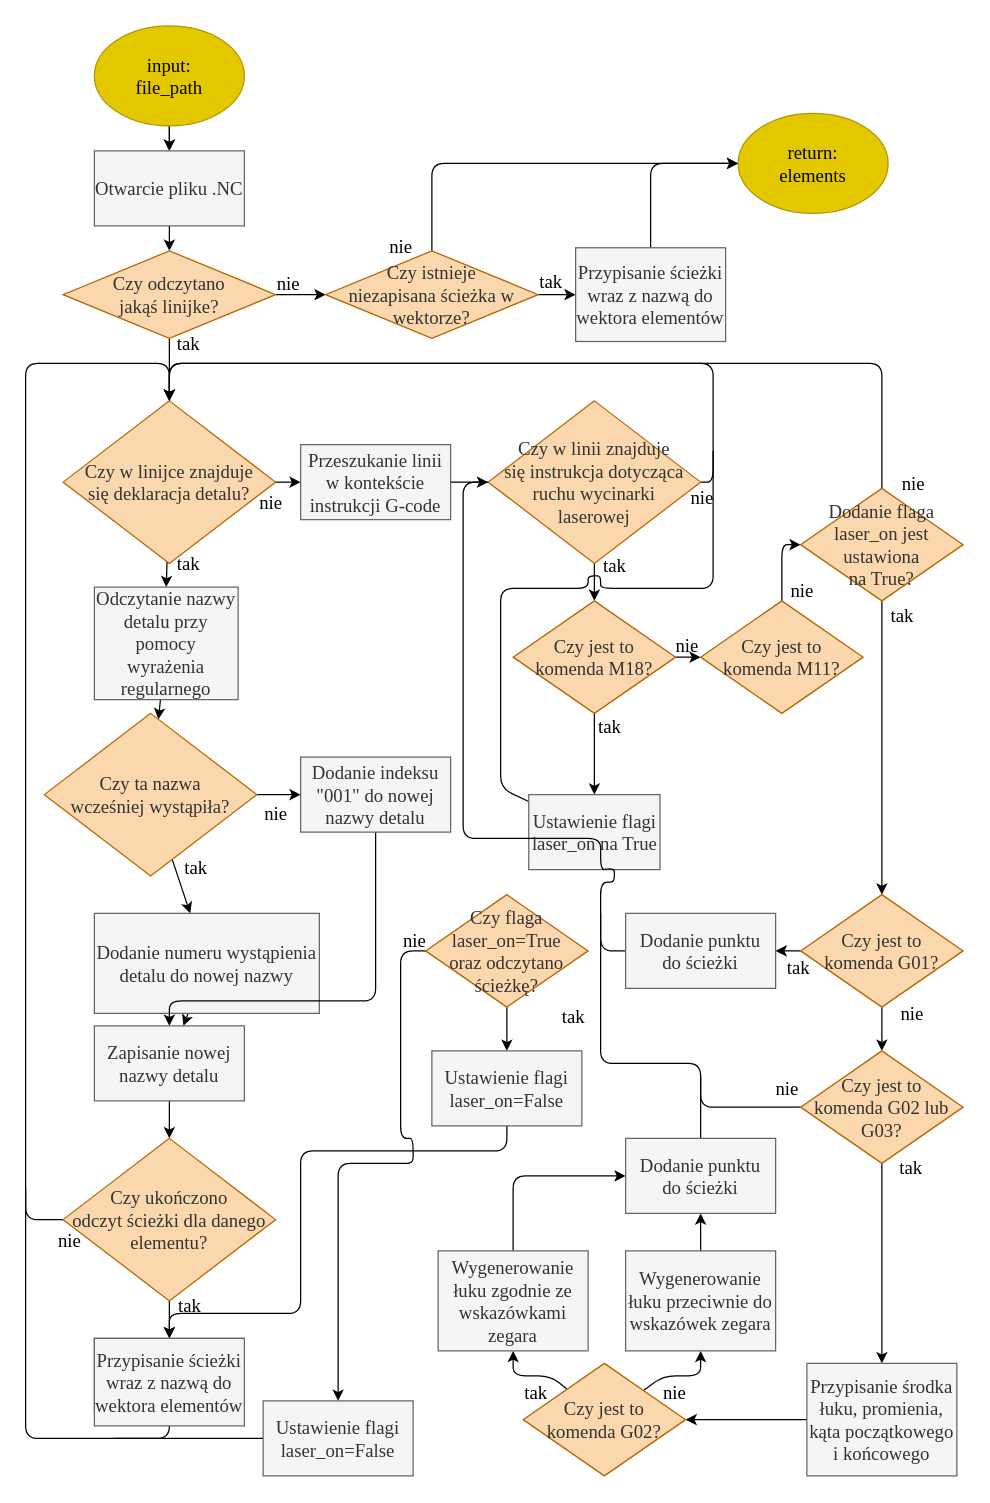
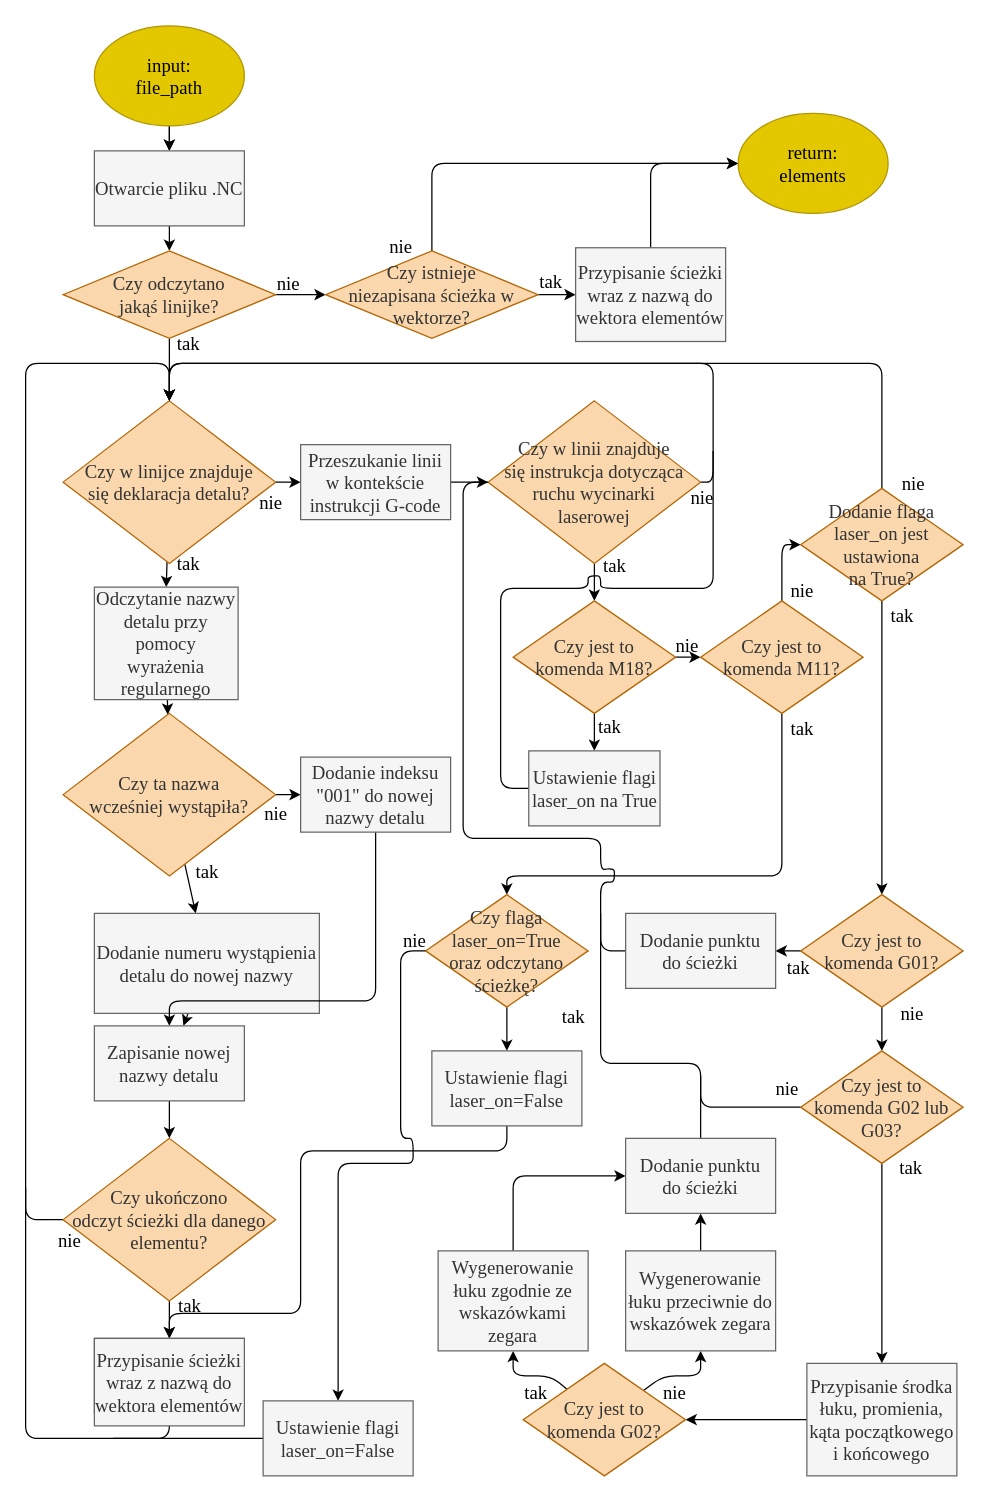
node "Czy ta nazwa wcześniej wystąpiła?": moved (151, 794) -> (169, 794)
node "Ustawienie flagi laser_on na True": moved (594, 832) -> (594, 788)
edge "Czy jest to komenda M11?" -> "Czy flaga laser_on=True oraz odczytano ścieżkę?": added, label "tak"
